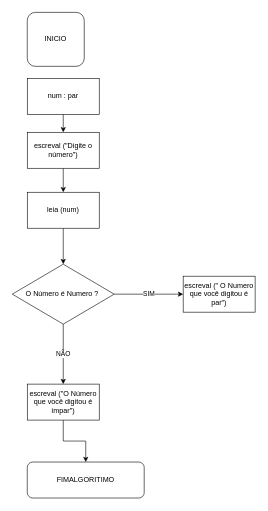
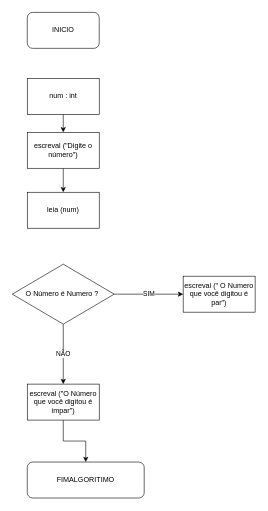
node "INICIO": size 57x54 -> 72x36
node "num : par": label "num : par" -> "num : int"
edge "leia (num)" -> "O Número é Numero ?": removed
